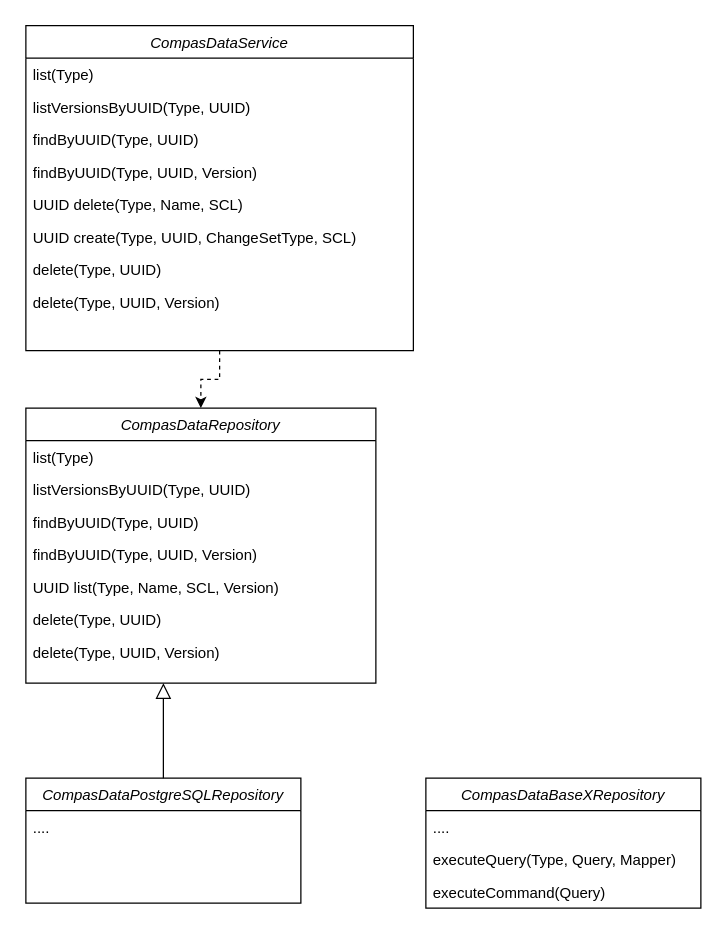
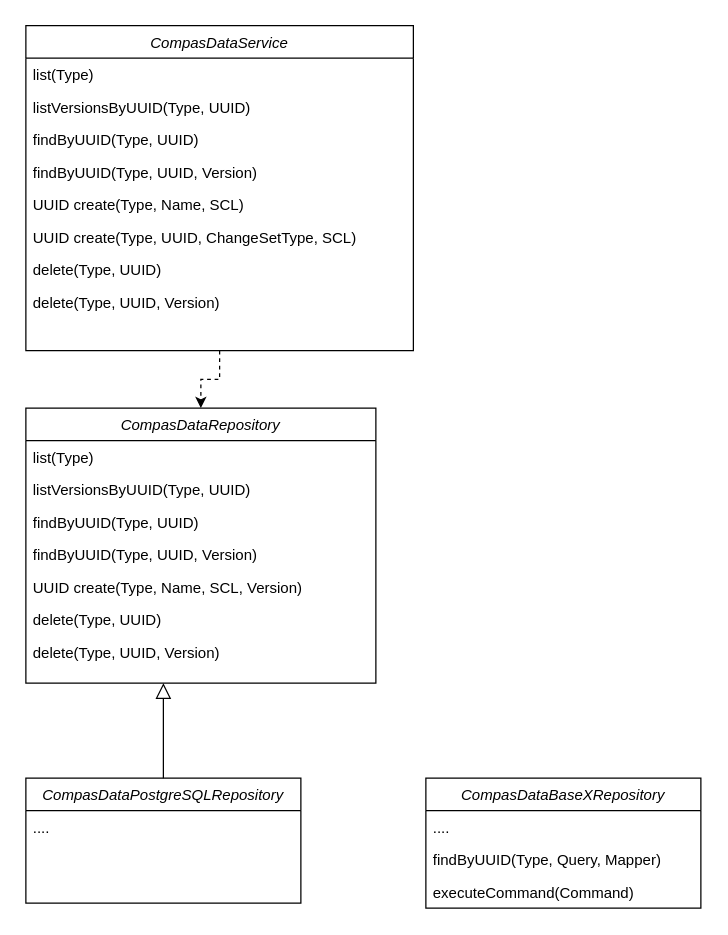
node "UUID delete(Type, Name, SCL)": label "UUID delete(Type, Name, SCL)" -> "UUID create(Type, Name, SCL)"
node "UUID list(Type, Name, SCL, Version)": label "UUID list(Type, Name, SCL, Version)" -> "UUID create(Type, Name, SCL, Version)"
node "executeQuery(Type, Query, Mapper)": label "executeQuery(Type, Query, Mapper)" -> "findByUUID(Type, Query, Mapper)"
node "executeCommand(Query)": label "executeCommand(Query)" -> "executeCommand(Command)"
